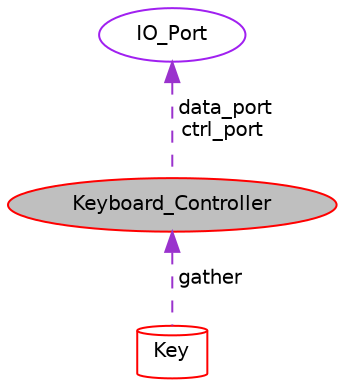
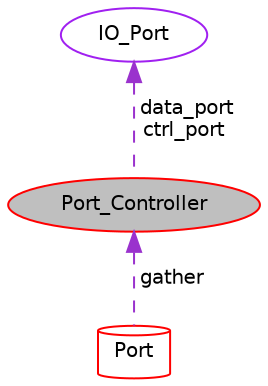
node "Keyboard_Controller": label "Keyboard_Controller" -> "Port_Controller"
node "Key": label "Key" -> "Port"
